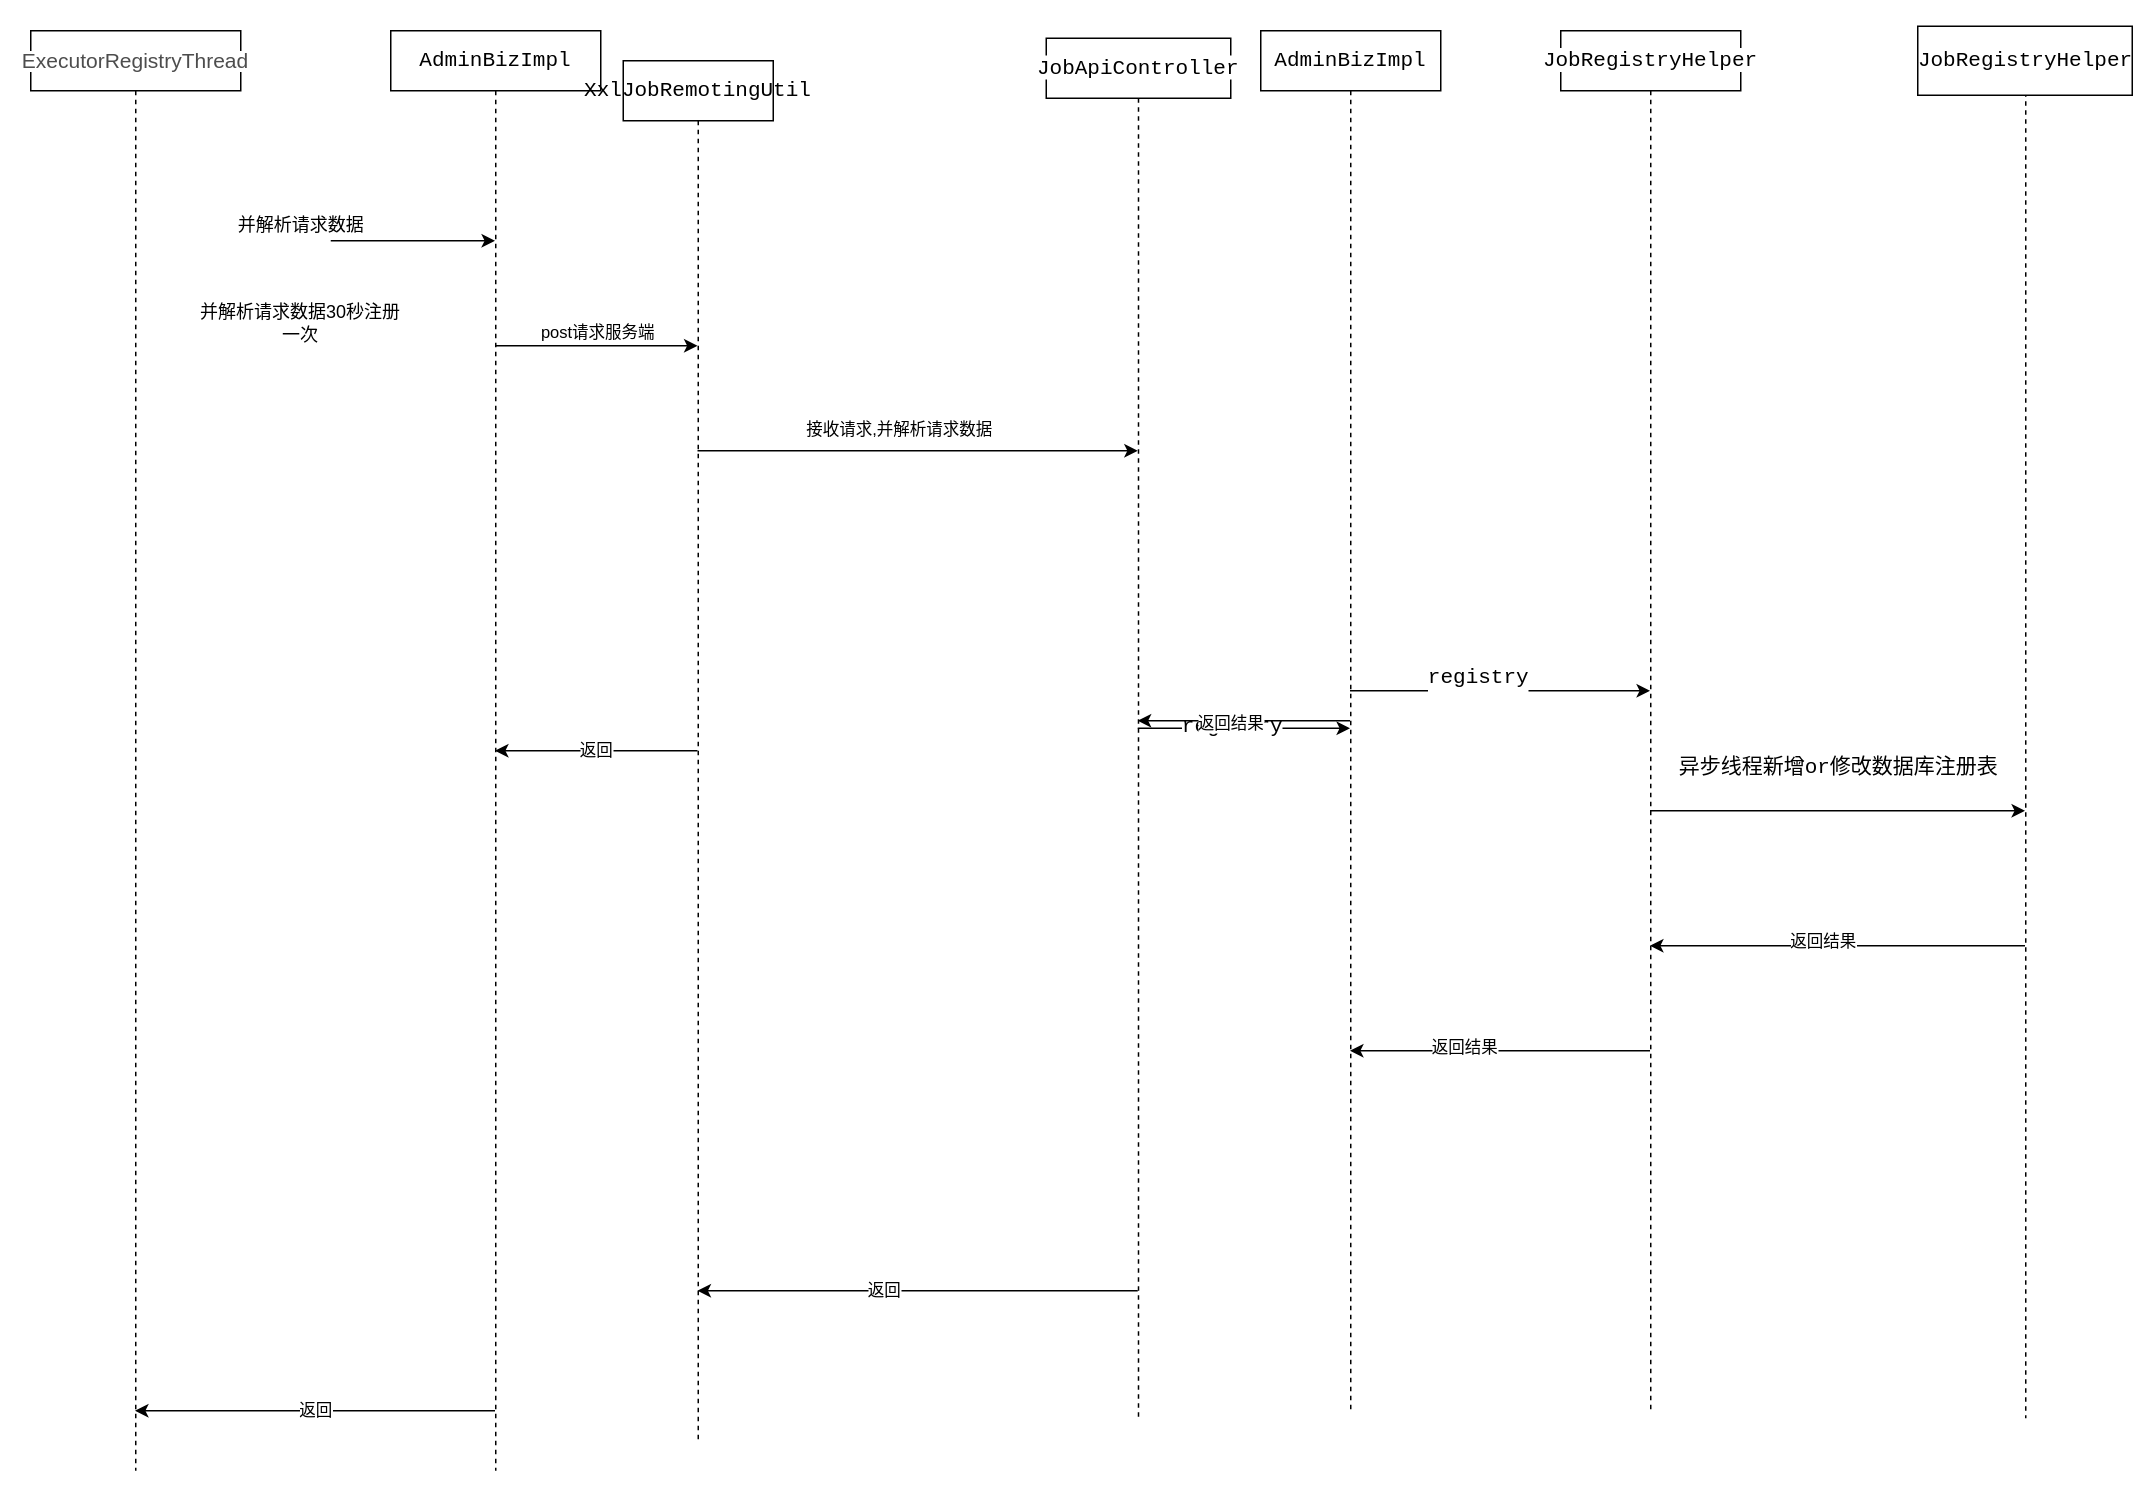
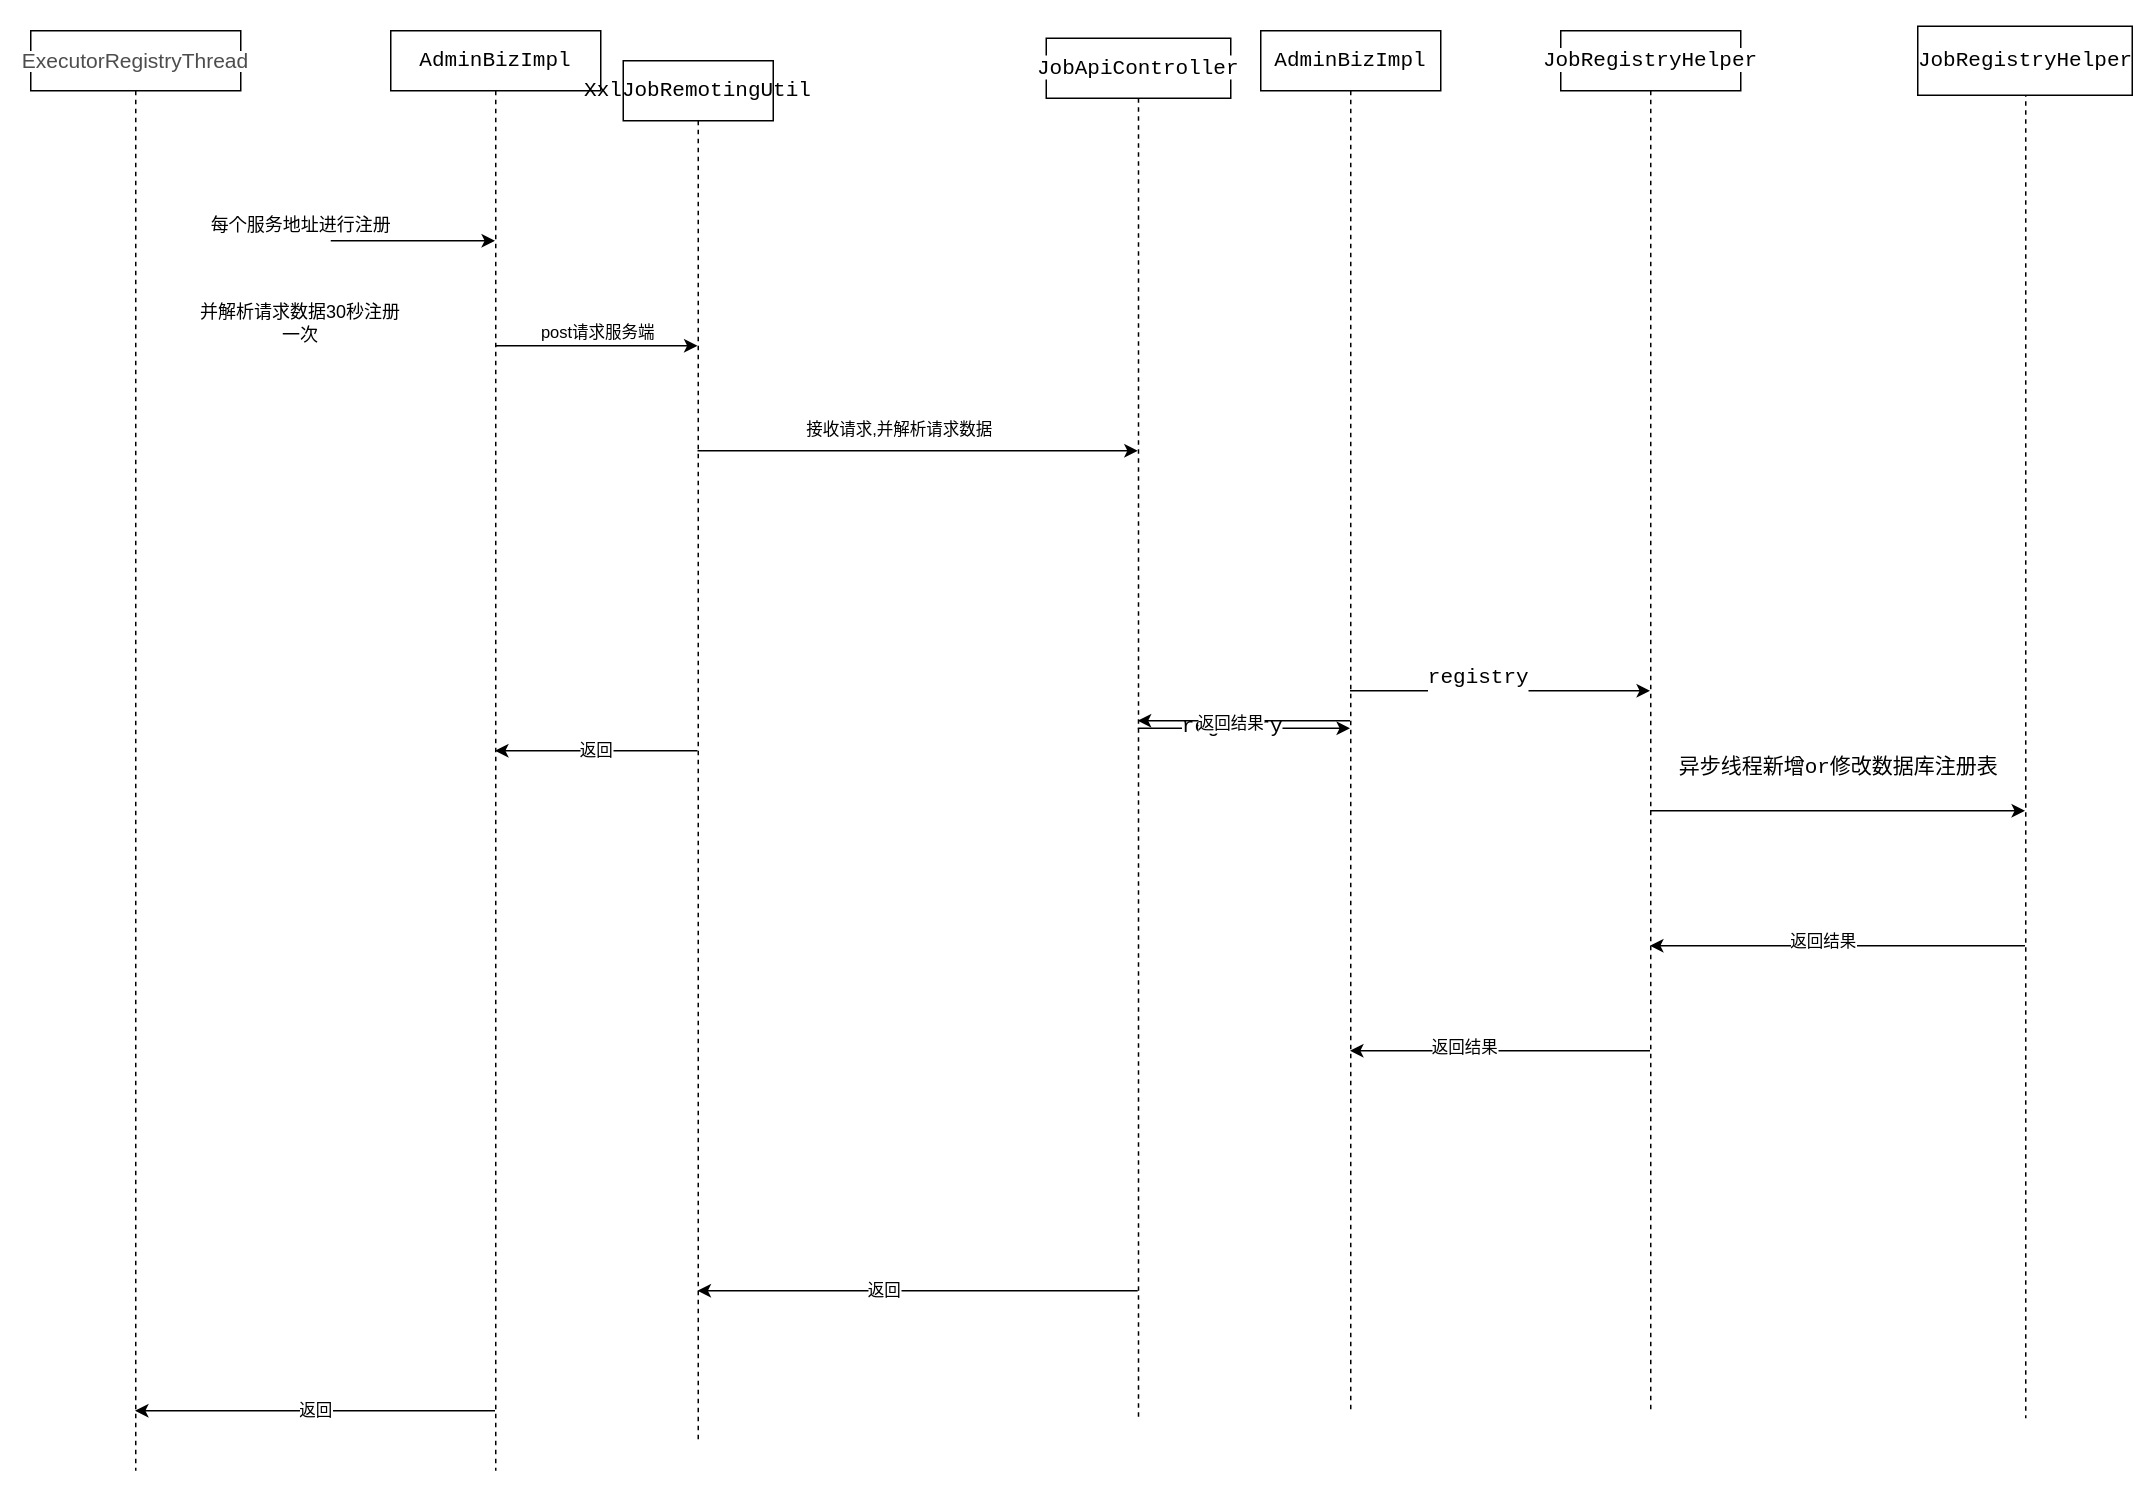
node "并解析请求数据": label "并解析请求数据" -> "每个服务地址进行注册"
